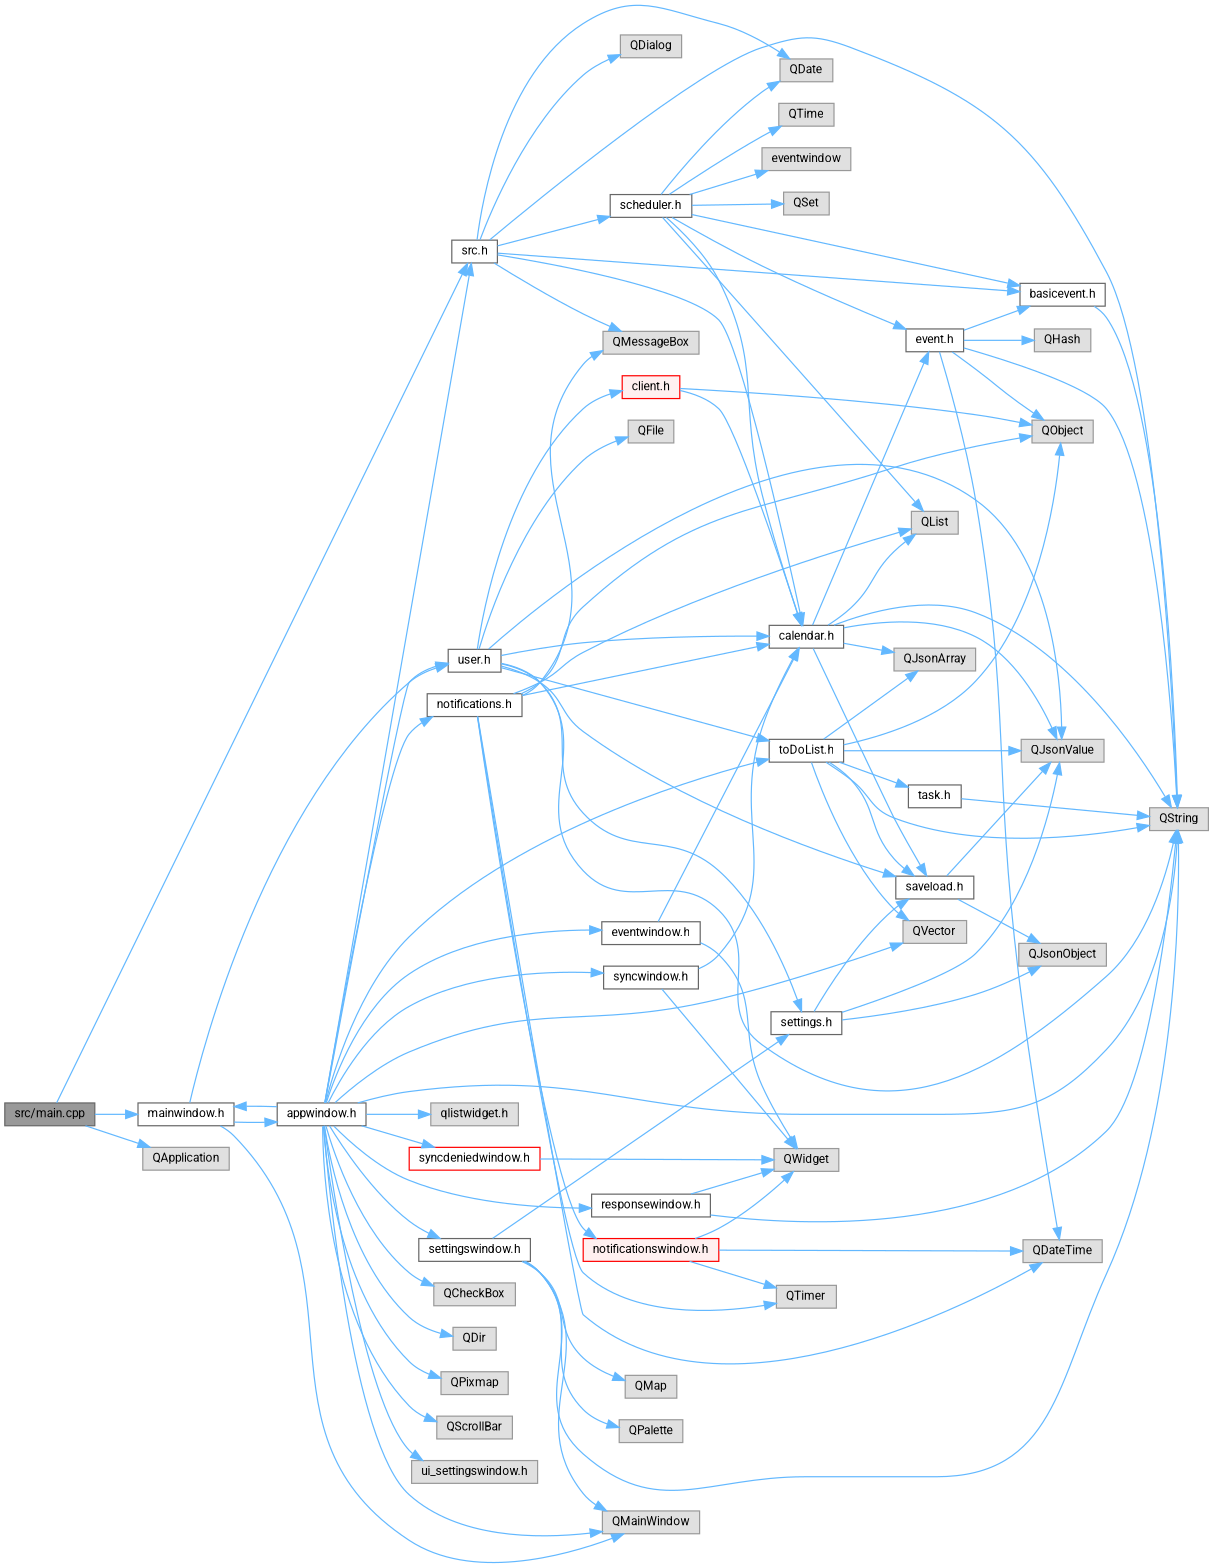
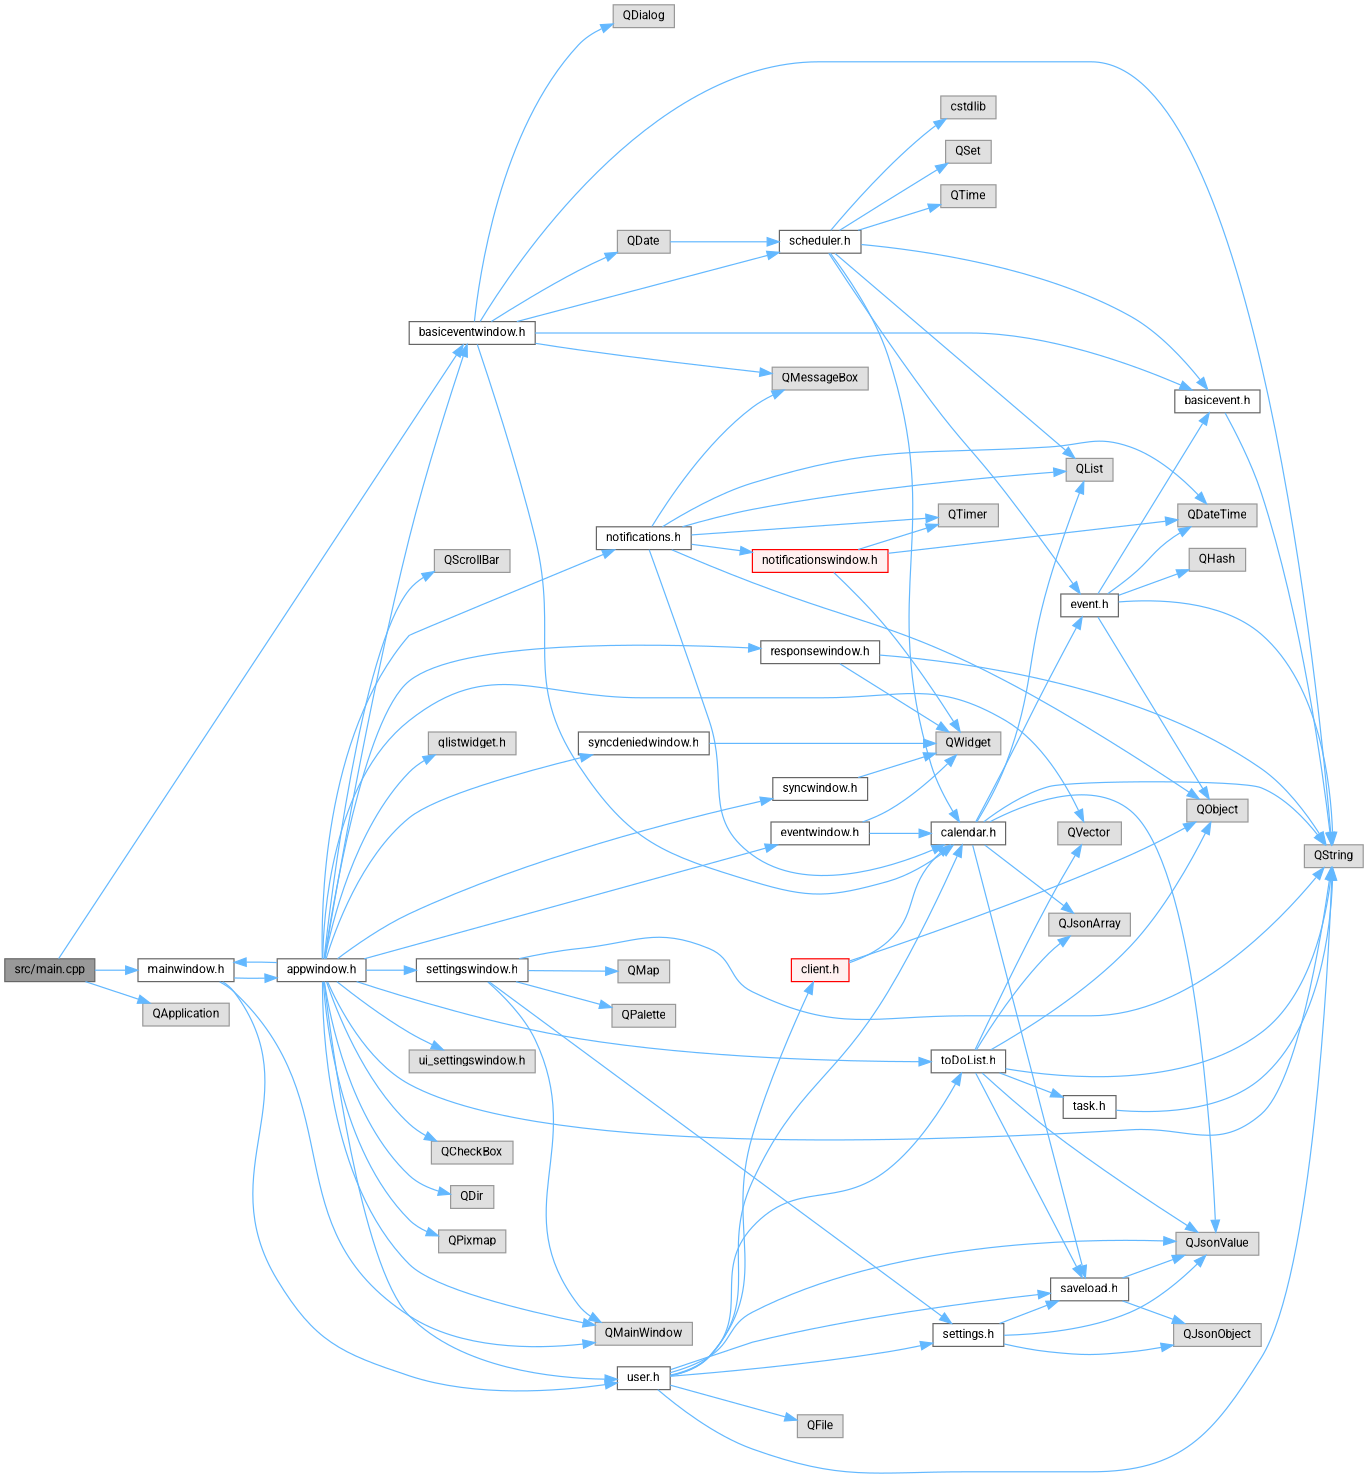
edge "scheduler.h" -> "QDate": reversed
node "eventwindow": label "eventwindow" -> "cstdlib"
node "src.h": label "src.h" -> "basiceventwindow.h"
edge "syncwindow.h" -> "calendar.h": removed
node "syncdeniedwindow.h": color red -> grey40
